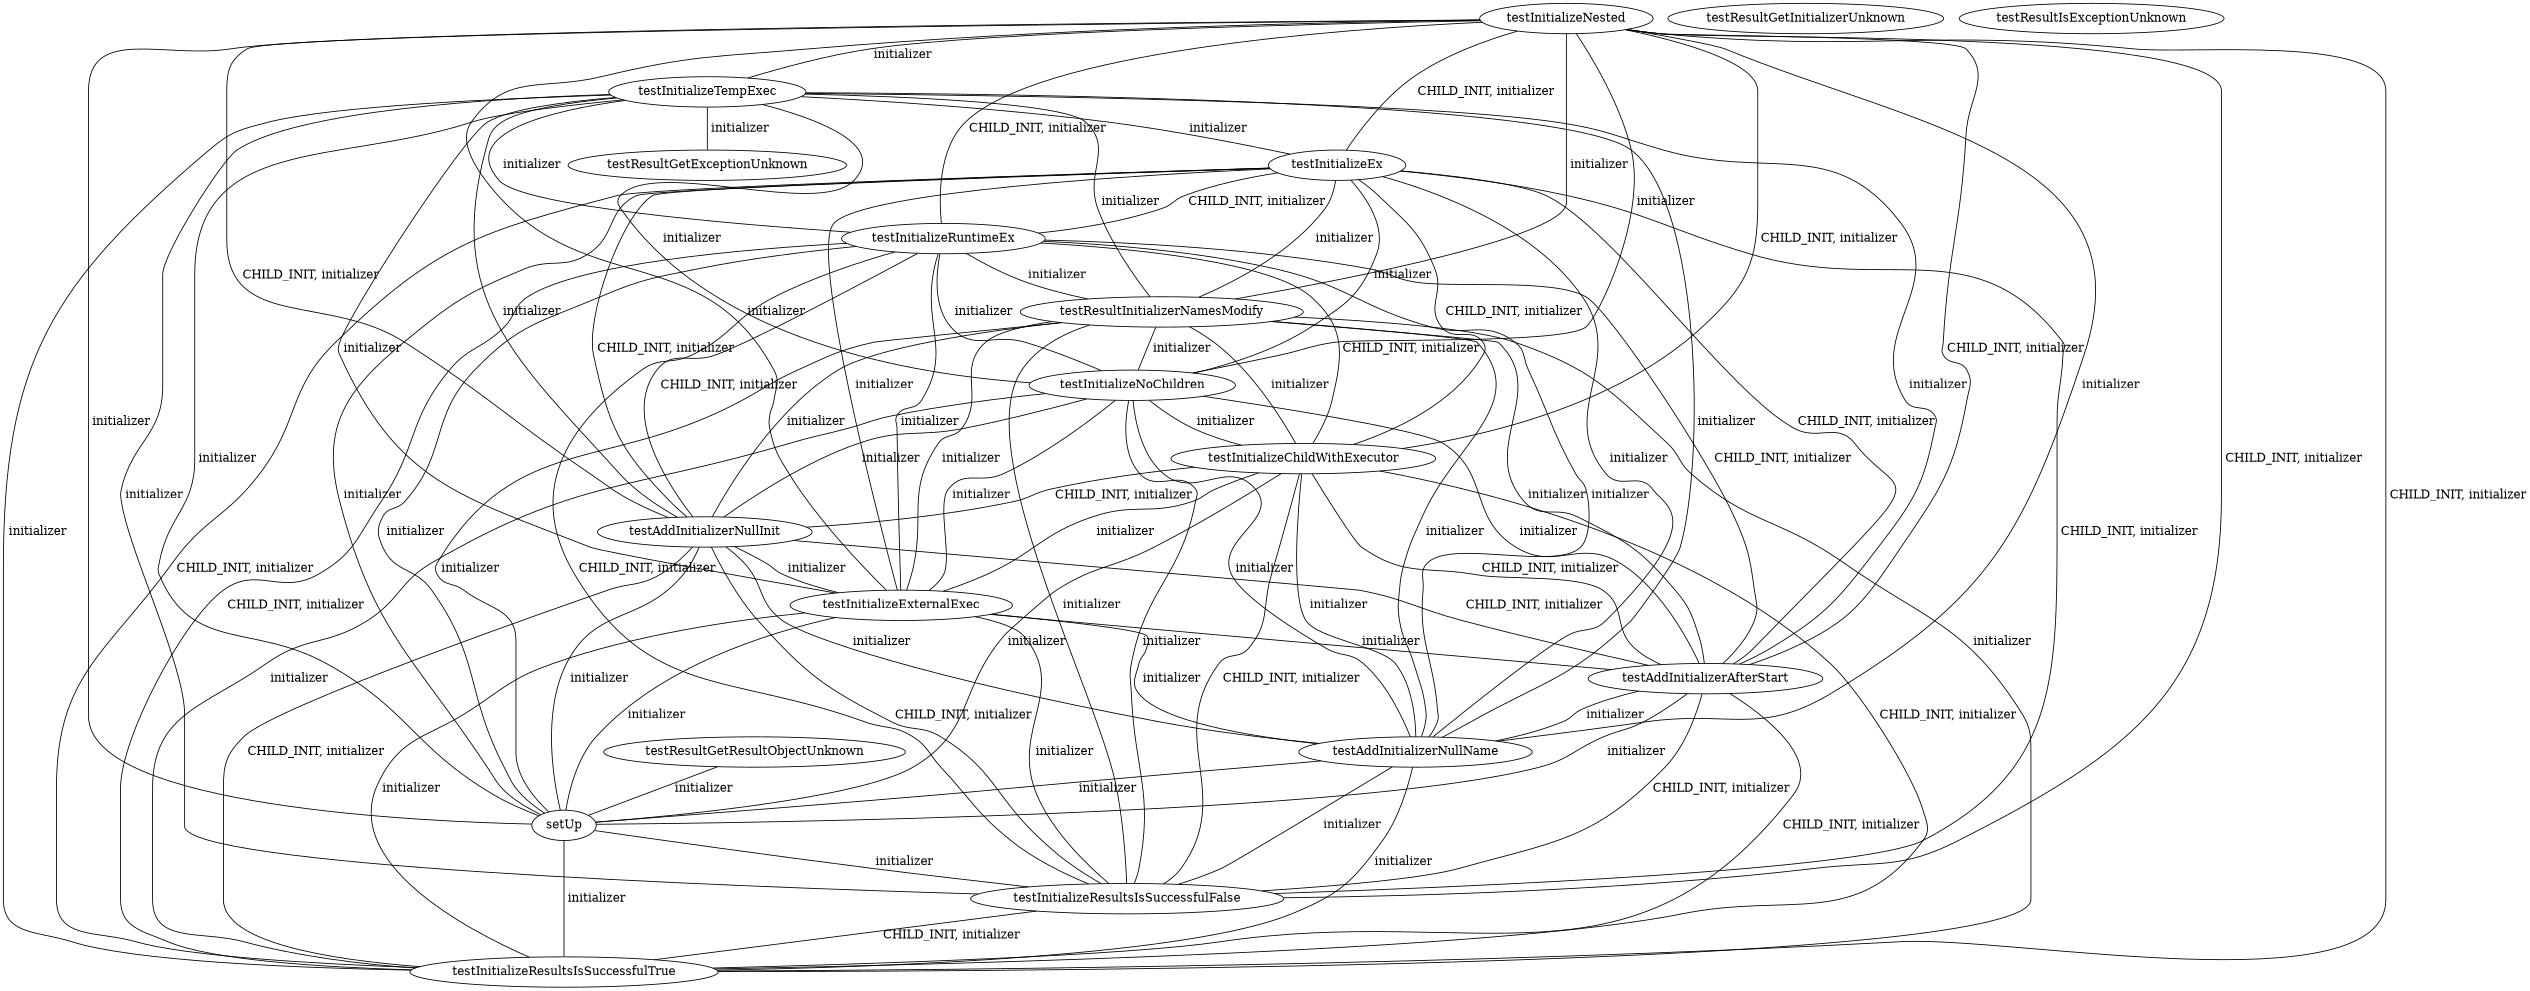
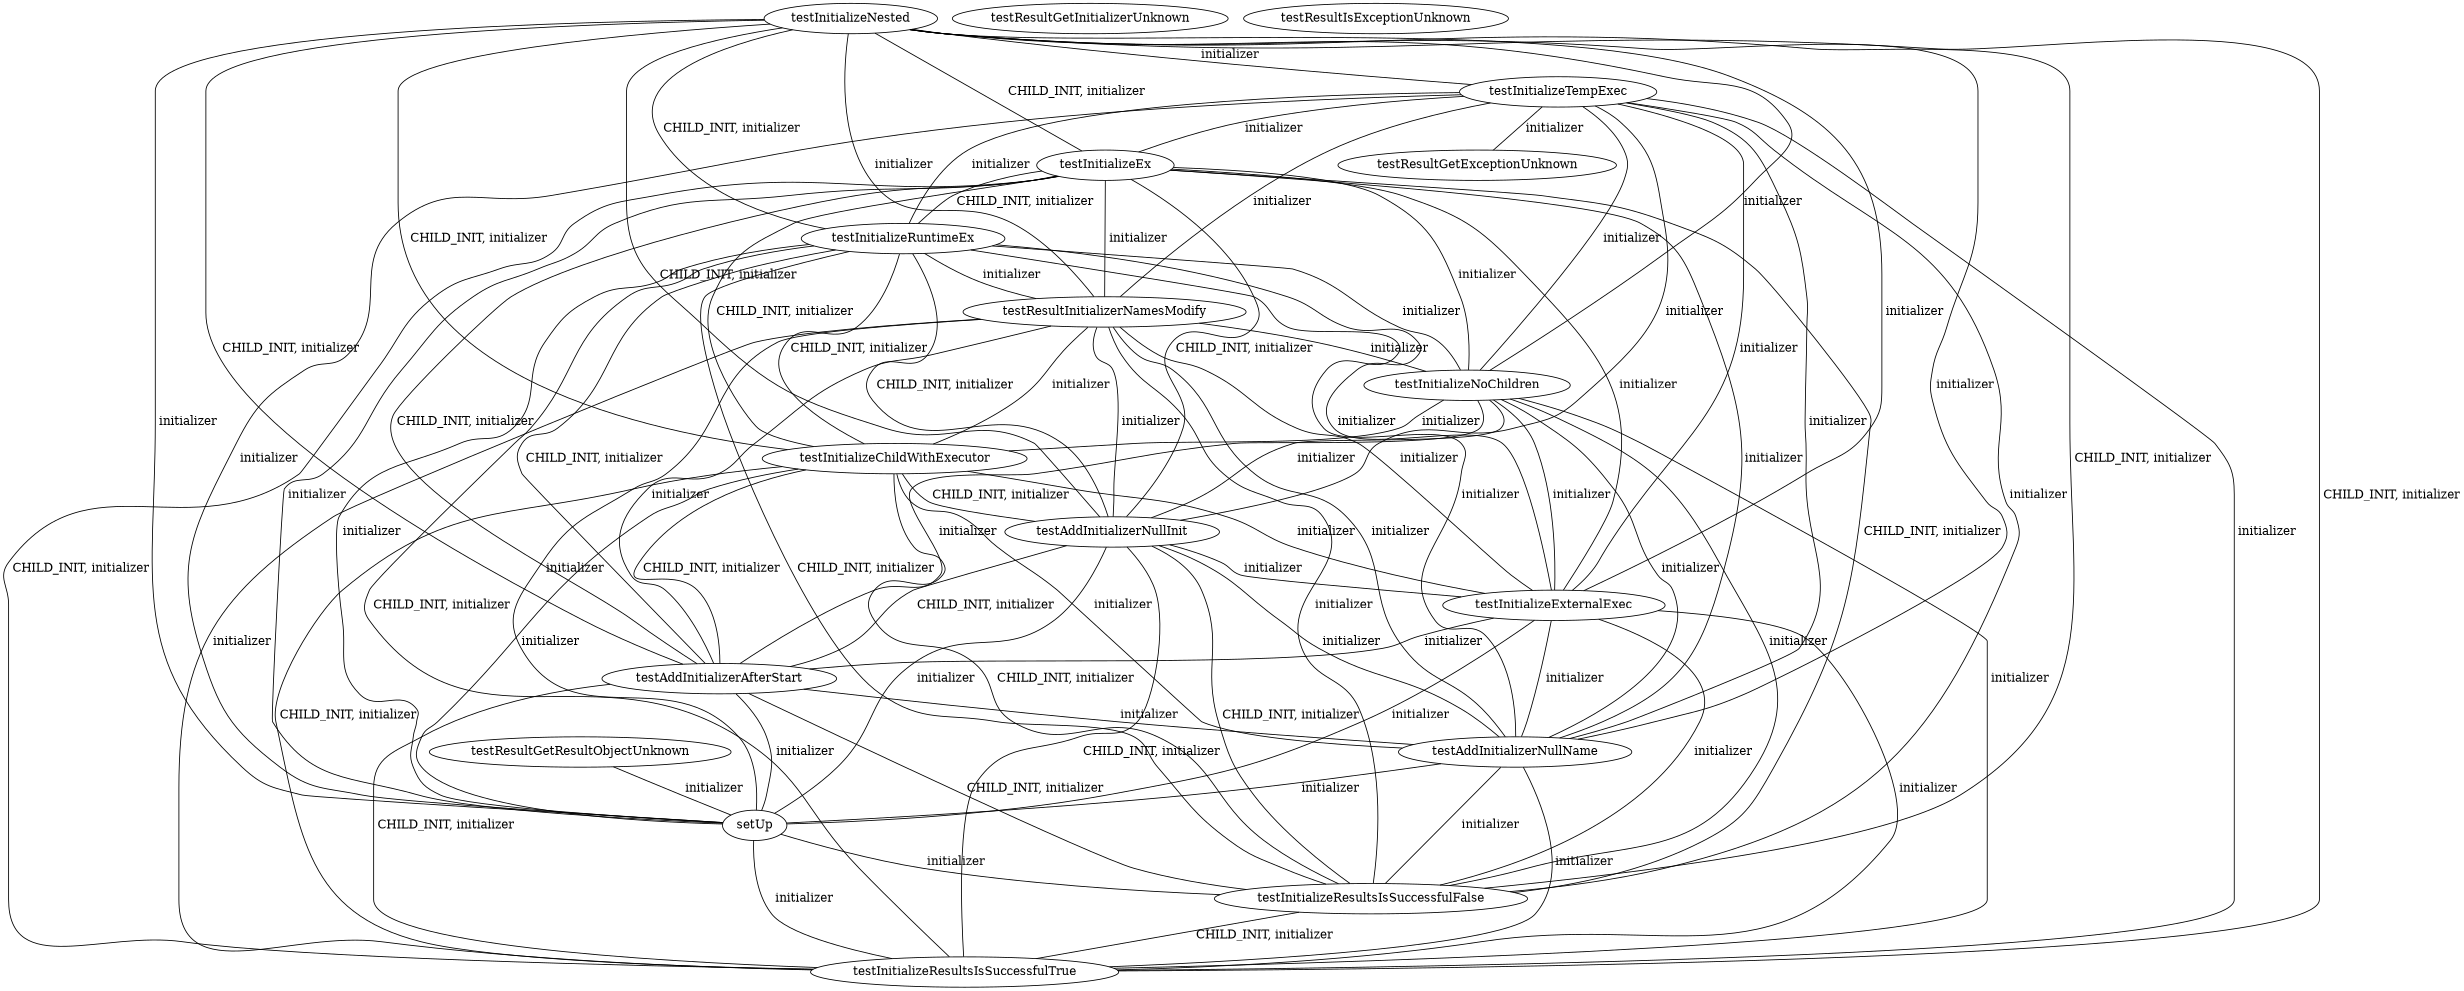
edge "testInitializeTempExec" -- "testAddInitializerAfterStart": removed, label "initializer"
